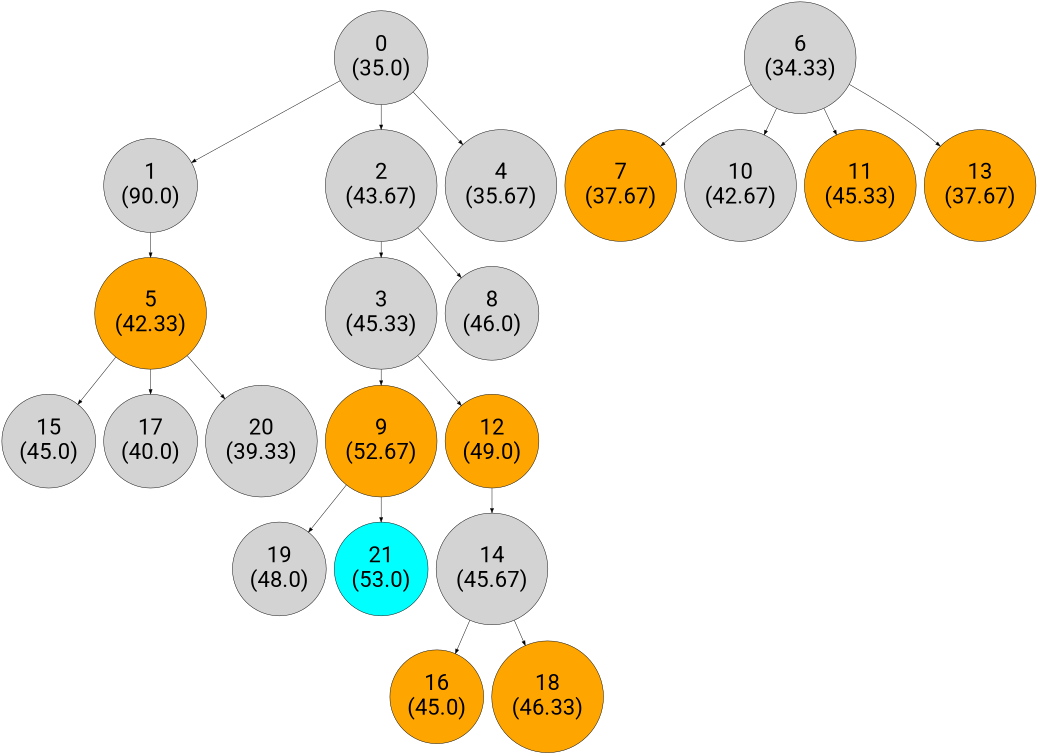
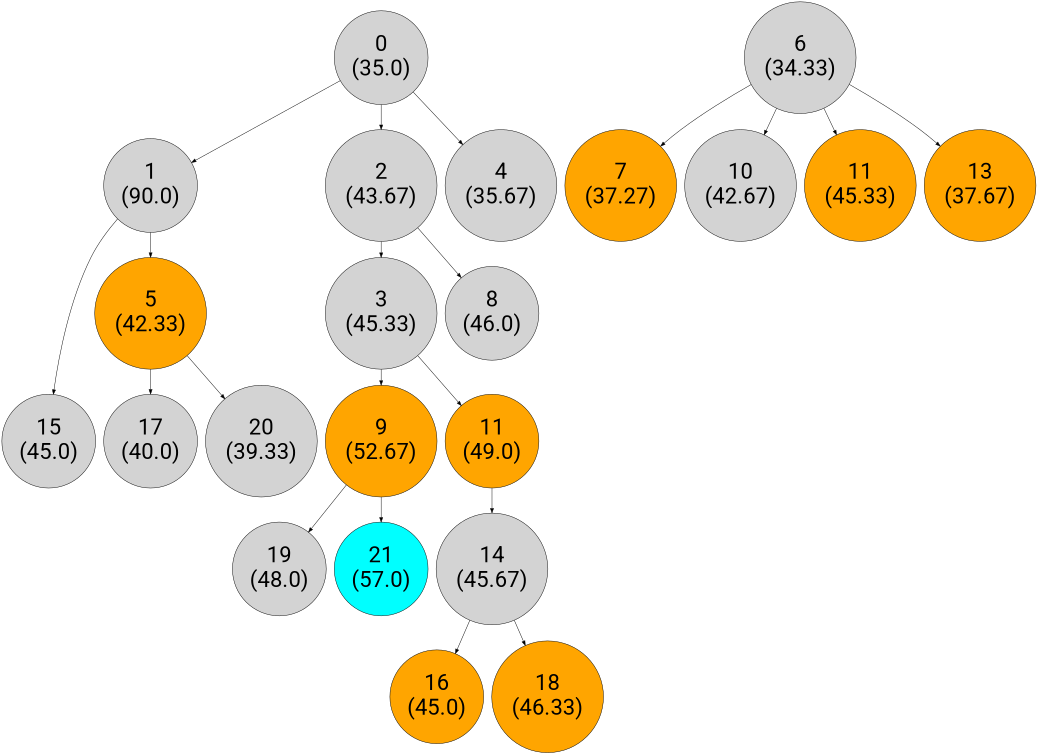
node "7 (37.67)": label "7 (37.67)" -> "7 (37.27)"
edge "5 (42.33)" -> "15 (45.0)": now "1 (90.0)" -> "15 (45.0)"
node "12 (49.0)": label "12 (49.0)" -> "11 (49.0)"
node "21 (53.0)": label "21 (53.0)" -> "21 (57.0)"
